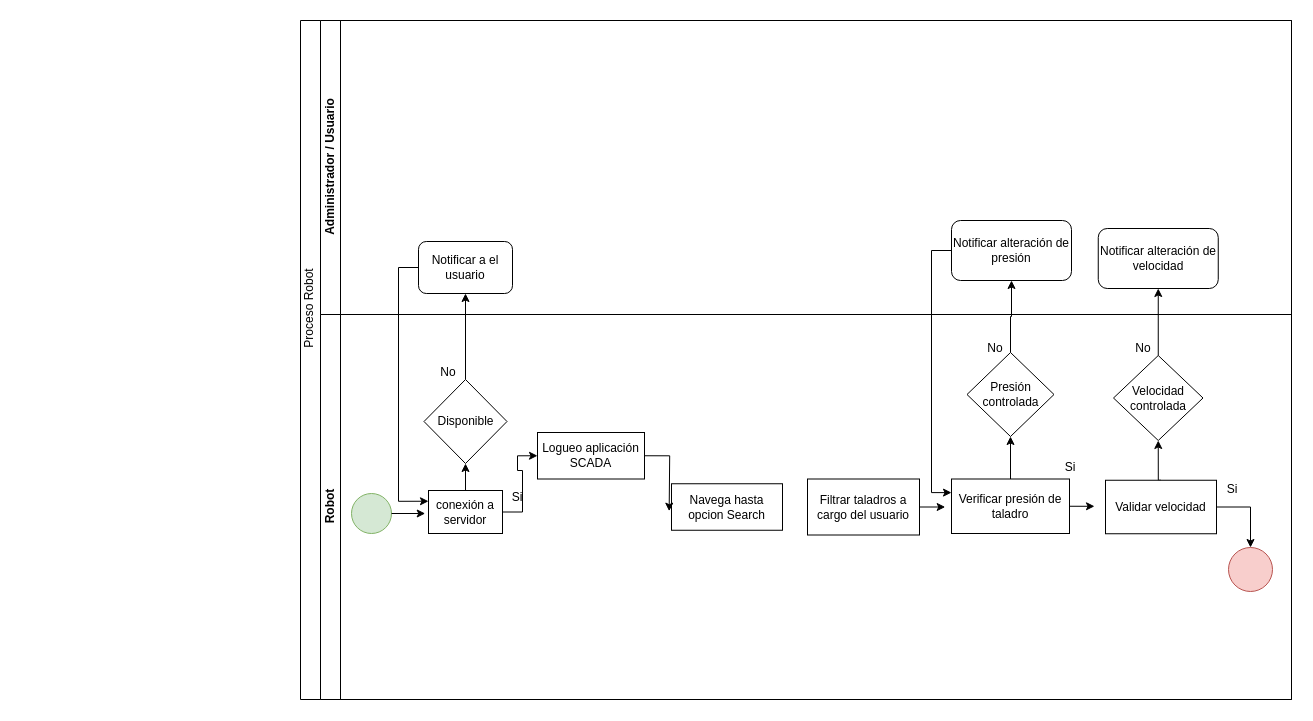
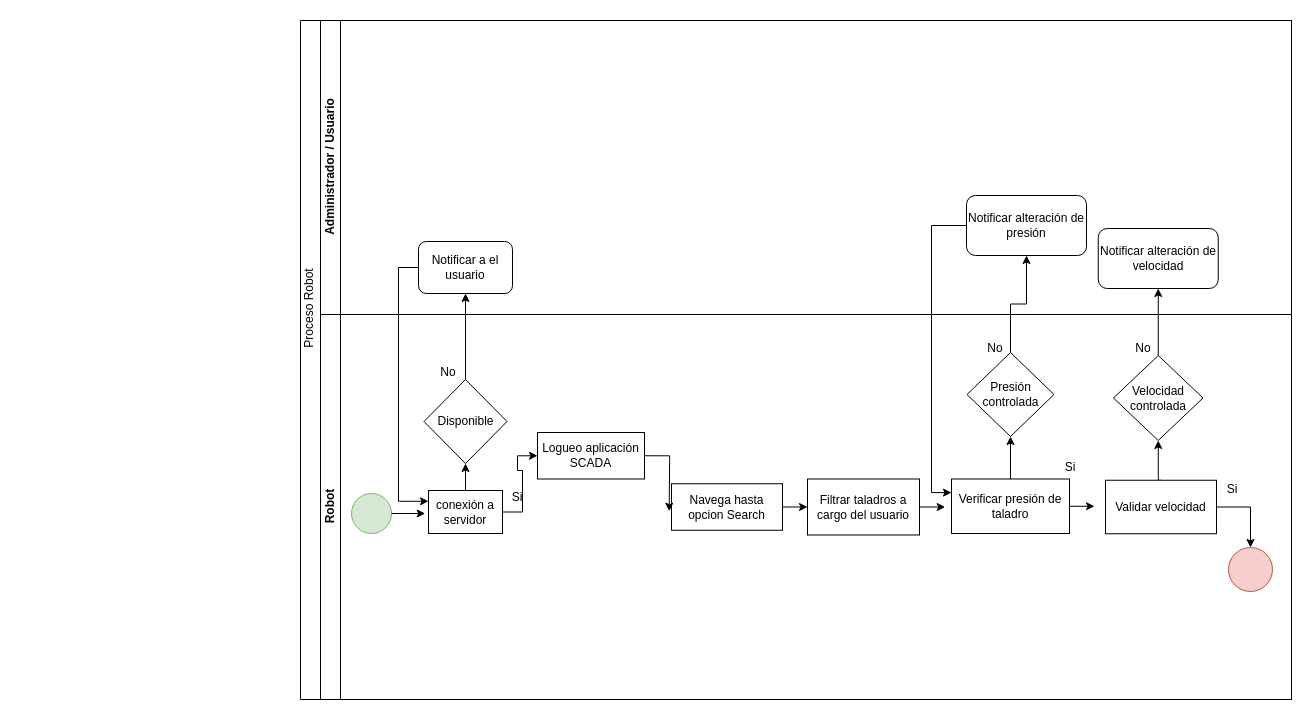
node "Notificar alteración de presión": moved (1012, 251) -> (1027, 226)
edge "Navega hasta opcion Search" -> "Filtrar taladros a cargo del usuario": added
